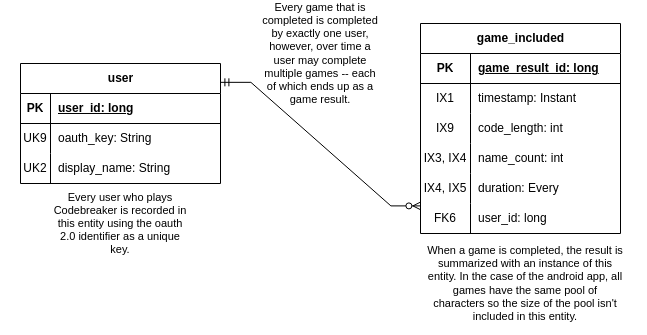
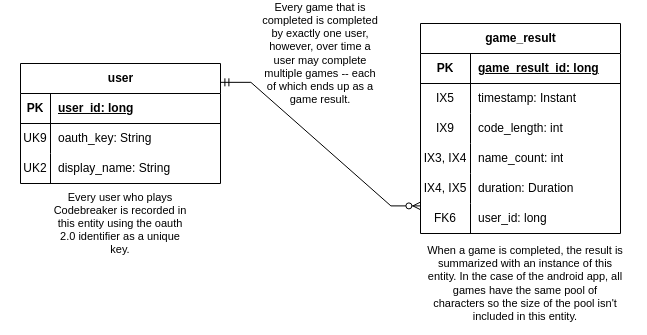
node "game_included": label "game_included" -> "game_result"
node "IX1": label "IX1" -> "IX5"
node "duration: Every": label "duration: Every" -> "duration: Duration"
